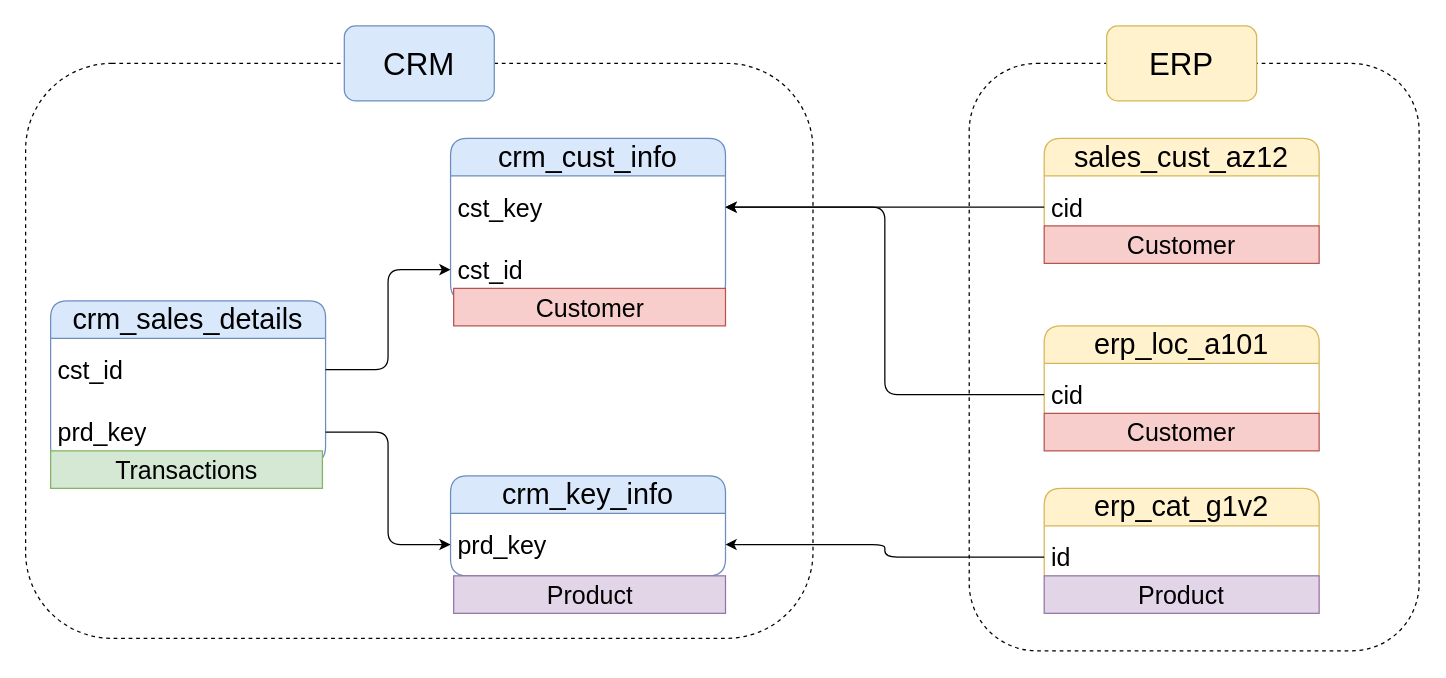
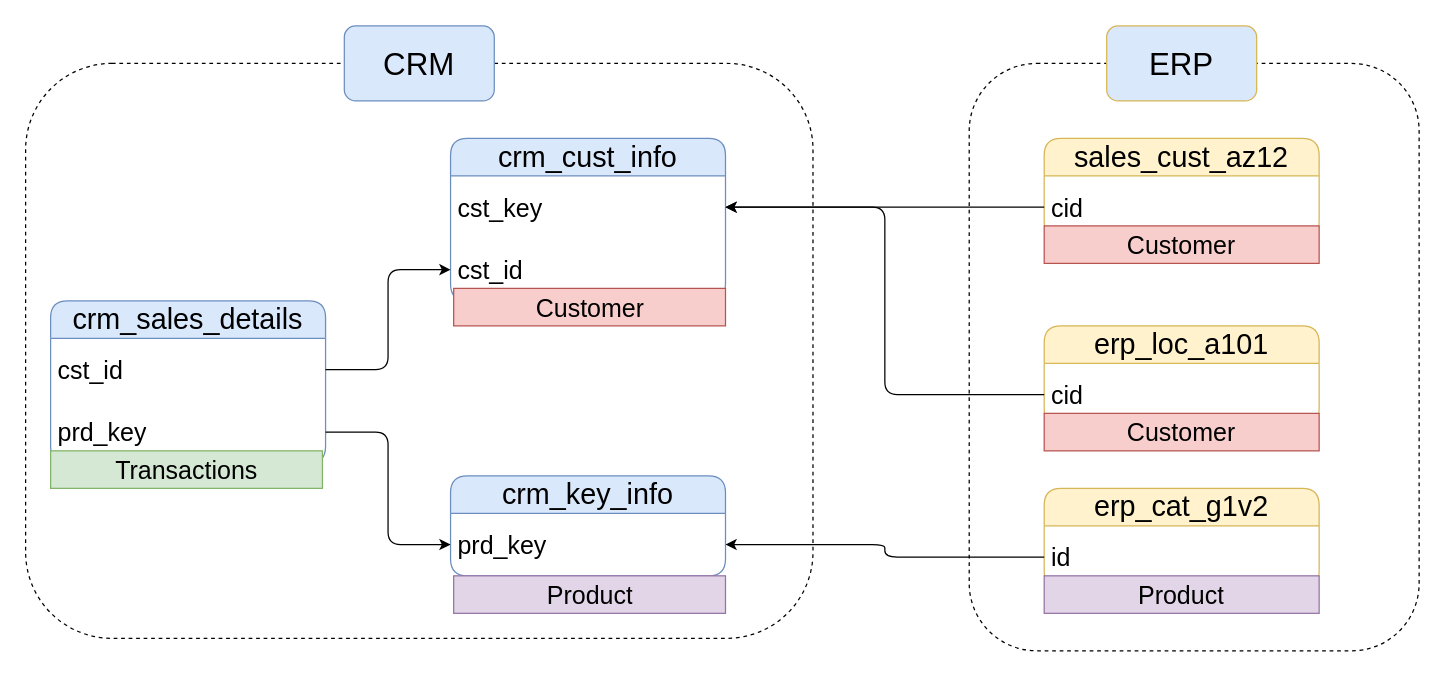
node "ERP": fillcolor #fff2cc -> #dae8fc
